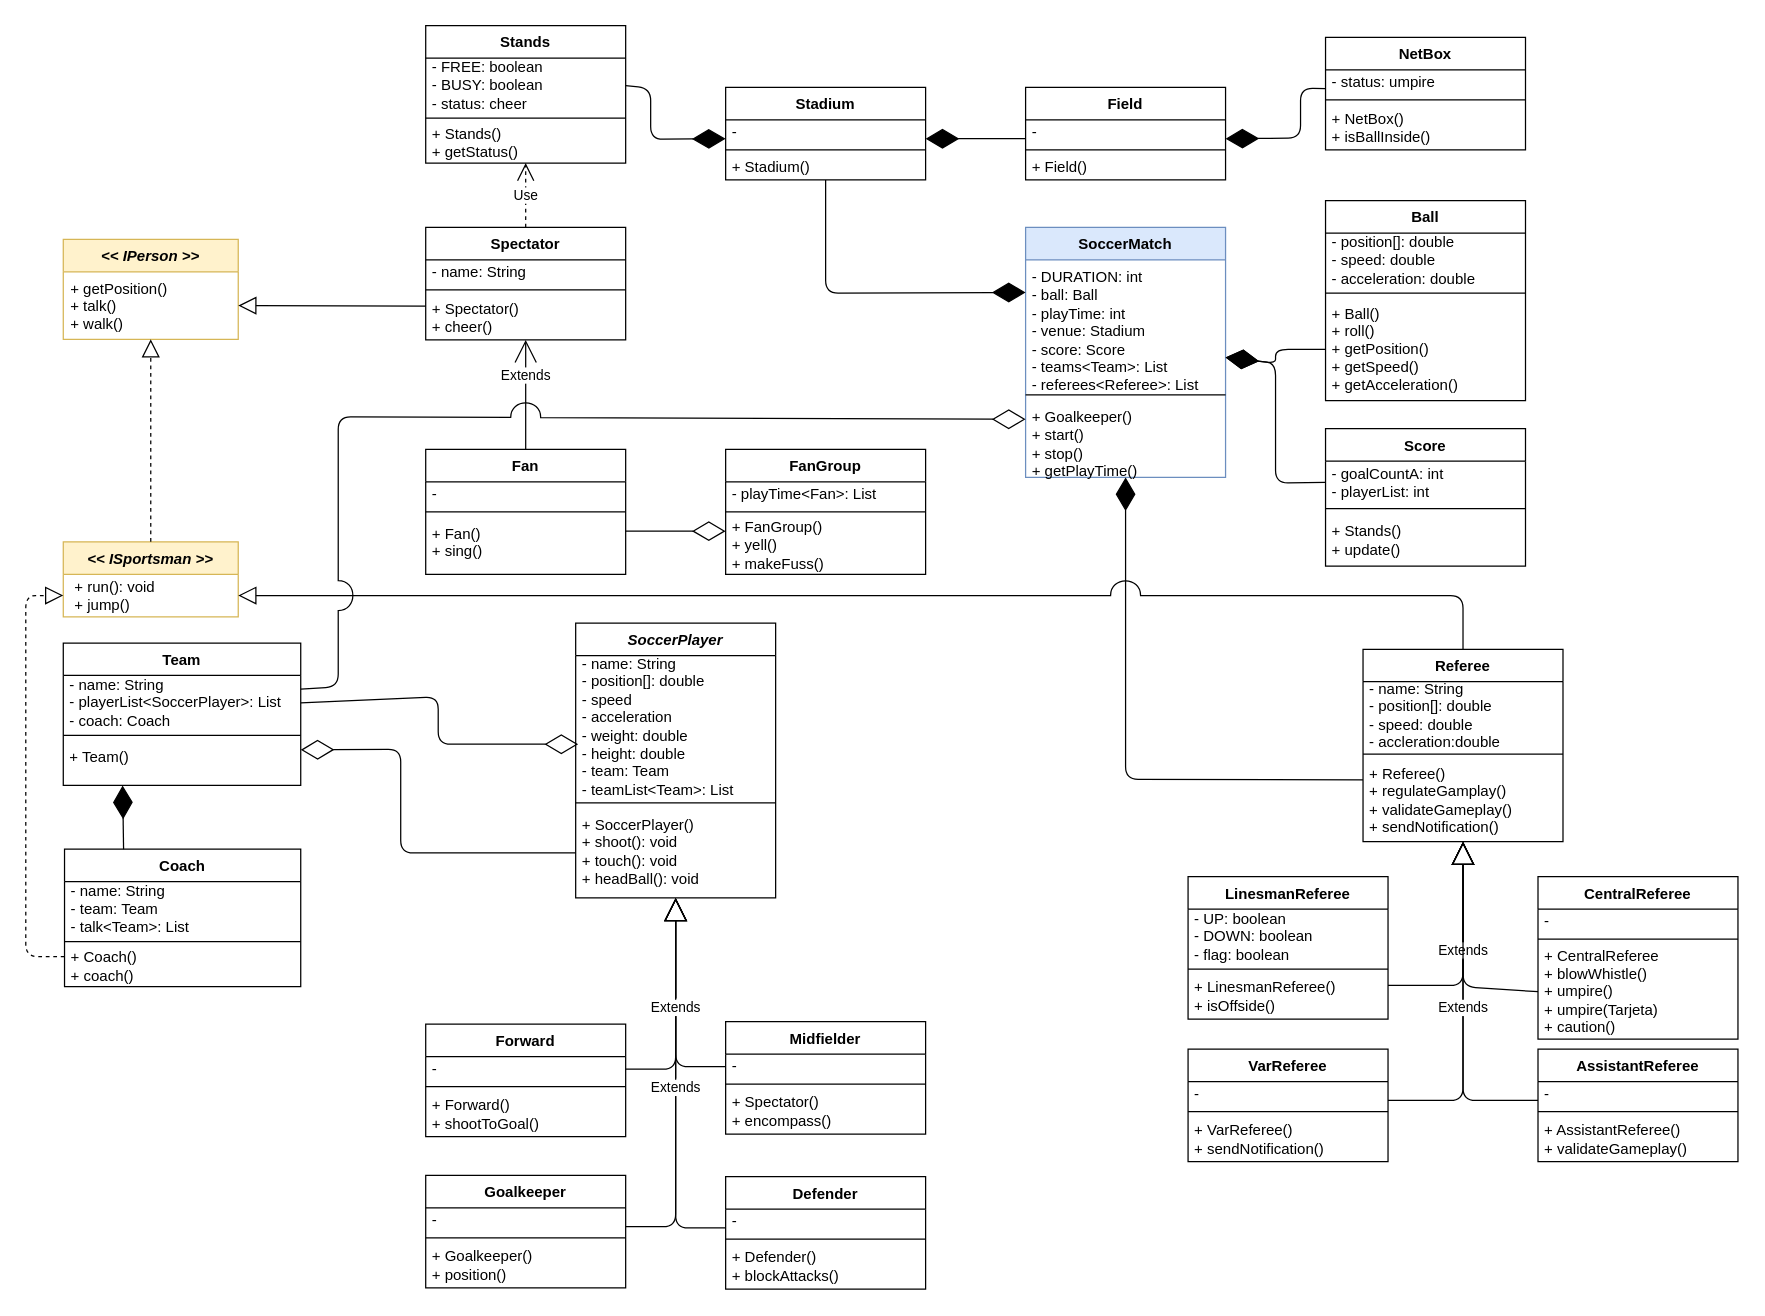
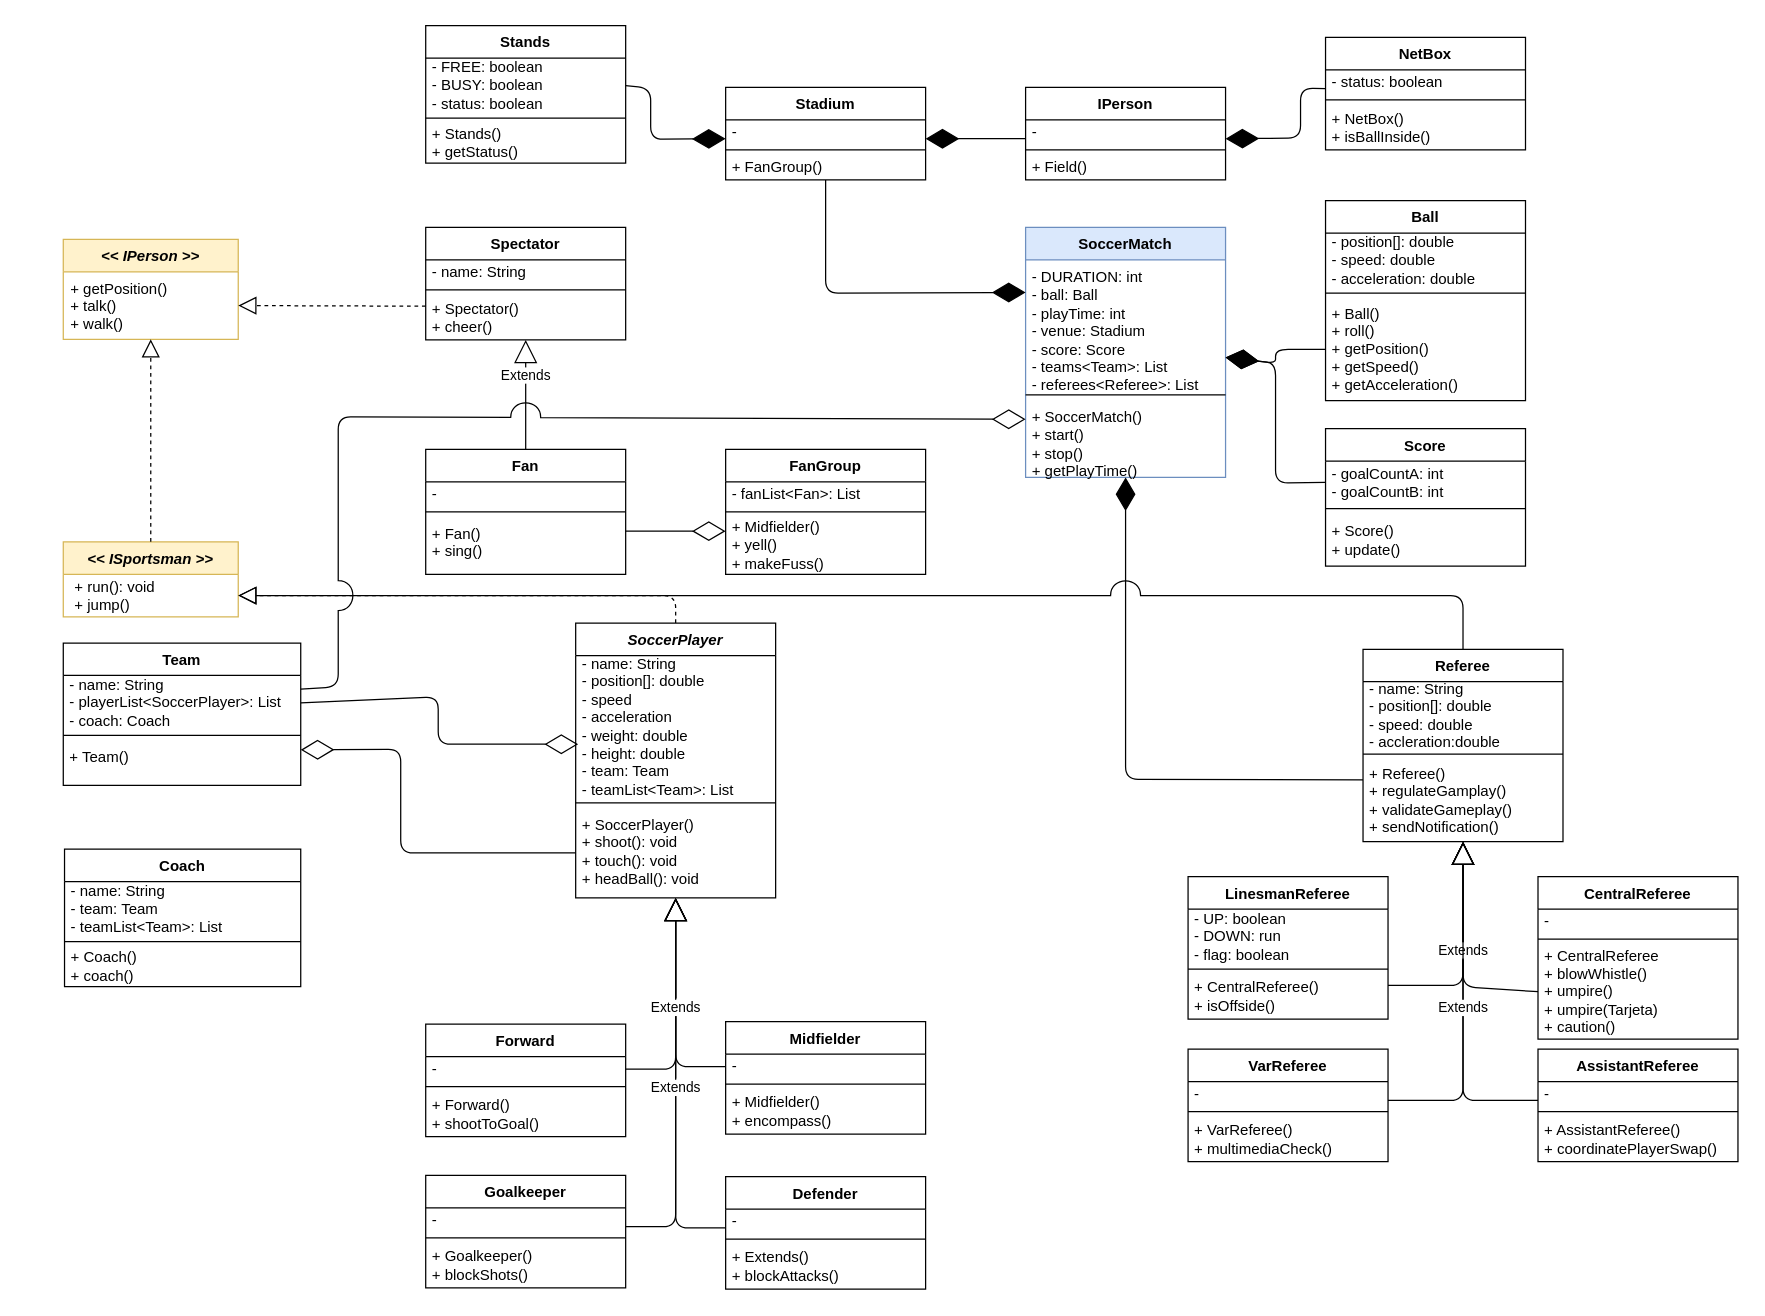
node "- status: umpire": label "- status: umpire" -> "- status: boolean"
node "- FREE: boolean - BUSY: boolean - status: cheer": label "- FREE: boolean - BUSY: boolean - status: cheer" -> "- FREE: boolean - BUSY: boolean - status: boolean"
node "Field": label "Field" -> "IPerson"
node "+ Stadium()": label "+ Stadium()" -> "+ FanGroup()"
edge "Spectator" -> "+ Stands() + getStatus()": removed, label "Use"
edge "+ Spectator() + cheer()" -> "+ getPosition() + talk() + walk()": style solid -> dashed
edge "Fan" -> "+ Spectator() + cheer()": arrowhead open -> block
node "+ Goalkeeper() + start() + stop() + getPlayTime()": label "+ Goalkeeper() + start() + stop() + getPlayTime()" -> "+ SoccerMatch() + start() + stop() + getPlayTime()"
node "- goalCountA: int - playerList: int": label "- goalCountA: int - playerList: int" -> "- goalCountA: int - goalCountB: int"
node "- playTime<Fan>: List": label "- playTime<Fan>: List" -> "- fanList<Fan>: List"
node "+ Stands() + update()": label "+ Stands() + update()" -> "+ Score() + update()"
node "+ FanGroup() + yell() + makeFuss()": label "+ FanGroup() + yell() + makeFuss()" -> "+ Midfielder() + yell() + makeFuss()"
edge "SoccerPlayer" -> "+ run(): void + jump()": added
edge "+ Coach() + coach()" -> "+ run(): void + jump()": removed
edge "Coach" -> "+ Team()": removed
node "- name: String - team: Team - talk<Team>: List": label "- name: String - team: Team - talk<Team>: List" -> "- name: String - team: Team - teamList<Team>: List"
node "- UP: boolean - DOWN: boolean - flag: boolean": label "- UP: boolean - DOWN: boolean - flag: boolean" -> "- UP: boolean - DOWN: run - flag: boolean"
node "+ LinesmanReferee() + isOffside()": label "+ LinesmanReferee() + isOffside()" -> "+ CentralReferee() + isOffside()"
node "+ Spectator() + encompass()": label "+ Spectator() + encompass()" -> "+ Midfielder() + encompass()"
node "+ VarReferee() + sendNotification()": label "+ VarReferee() + sendNotification()" -> "+ VarReferee() + multimediaCheck()"
node "+ AssistantReferee() + validateGameplay()": label "+ AssistantReferee() + validateGameplay()" -> "+ AssistantReferee() + coordinatePlayerSwap()"
node "+ Goalkeeper() + position()": label "+ Goalkeeper() + position()" -> "+ Goalkeeper() + blockShots()"
node "+ Defender() + blockAttacks()": label "+ Defender() + blockAttacks()" -> "+ Extends() + blockAttacks()"
